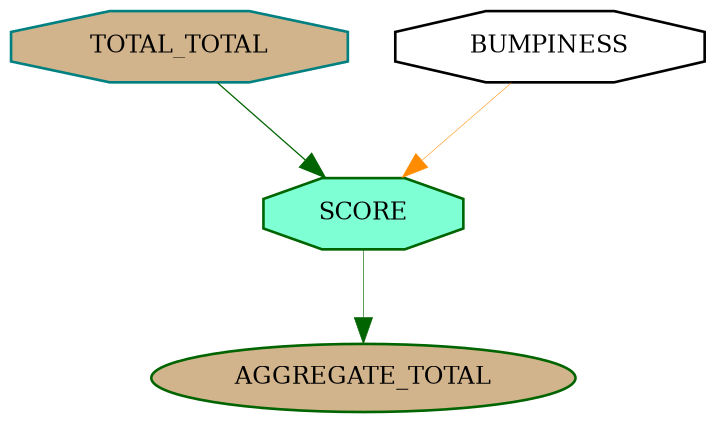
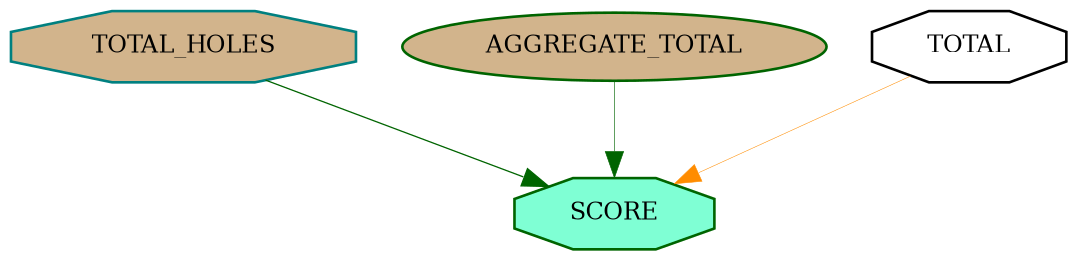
node "TOTAL_TOTAL": label "TOTAL_TOTAL" -> "TOTAL_HOLES"
node "BUMPINESS": label "BUMPINESS" -> "TOTAL"
edge "SCORE" -> "AGGREGATE_TOTAL": reversed
